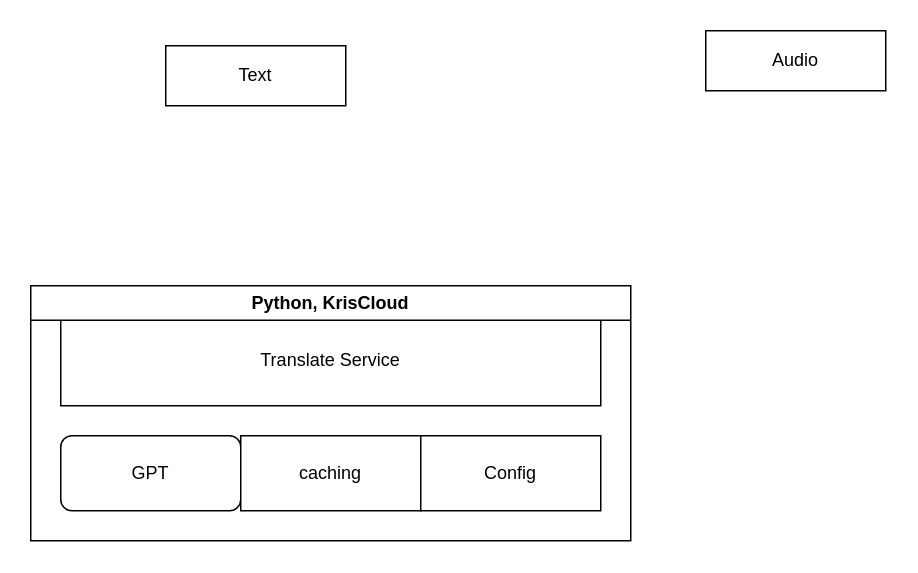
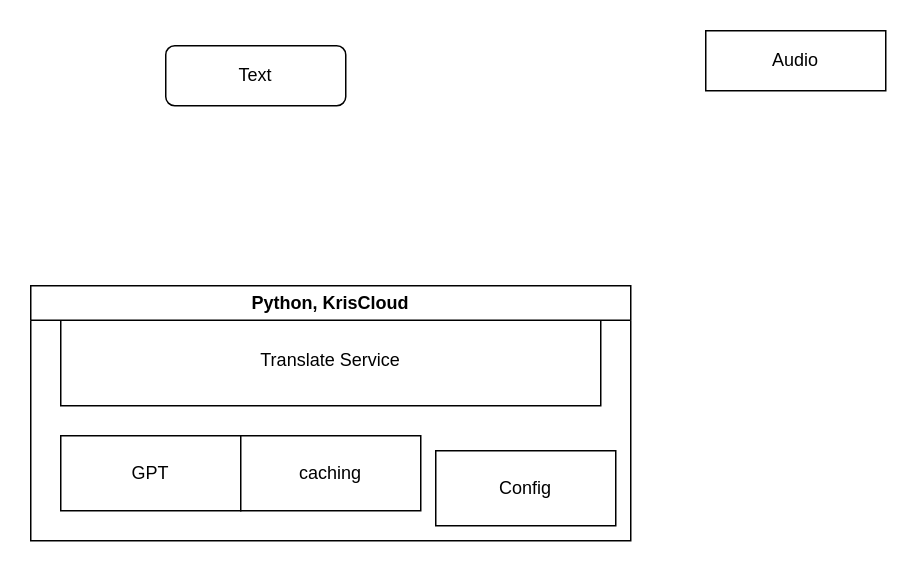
node "Text": shape rectangle -> rounded rectangle
node "GPT": shape rounded rectangle -> rectangle
node "Config": moved (511, 473) -> (526, 488)
